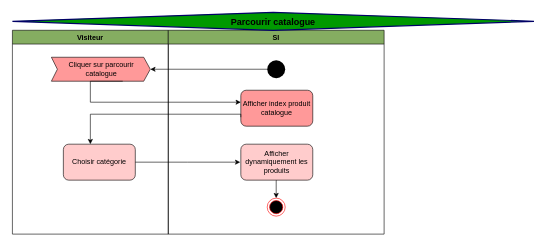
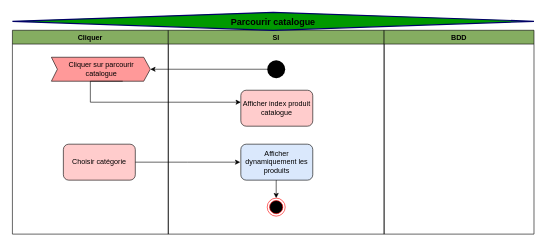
node "Visiteur": label "Visiteur" -> "Cliquer"
node "Afficher index produit catalogue": fillcolor #ff9999 -> #ffcccc
edge "Afficher index produit catalogue" -> "Choisir catégorie": removed
node "BDD": added
node "Afficher dynamiquement les produits": fillcolor #ffcccc -> #dae8fc
